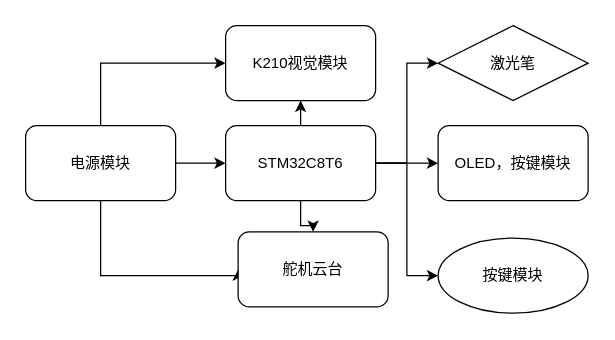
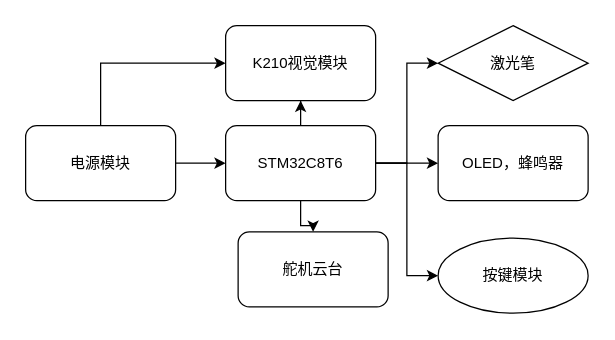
node "OLED，按键模块": label "OLED，按键模块" -> "OLED，蜂鸣器"
edge "电源模块" -> "舵机云台": removed
